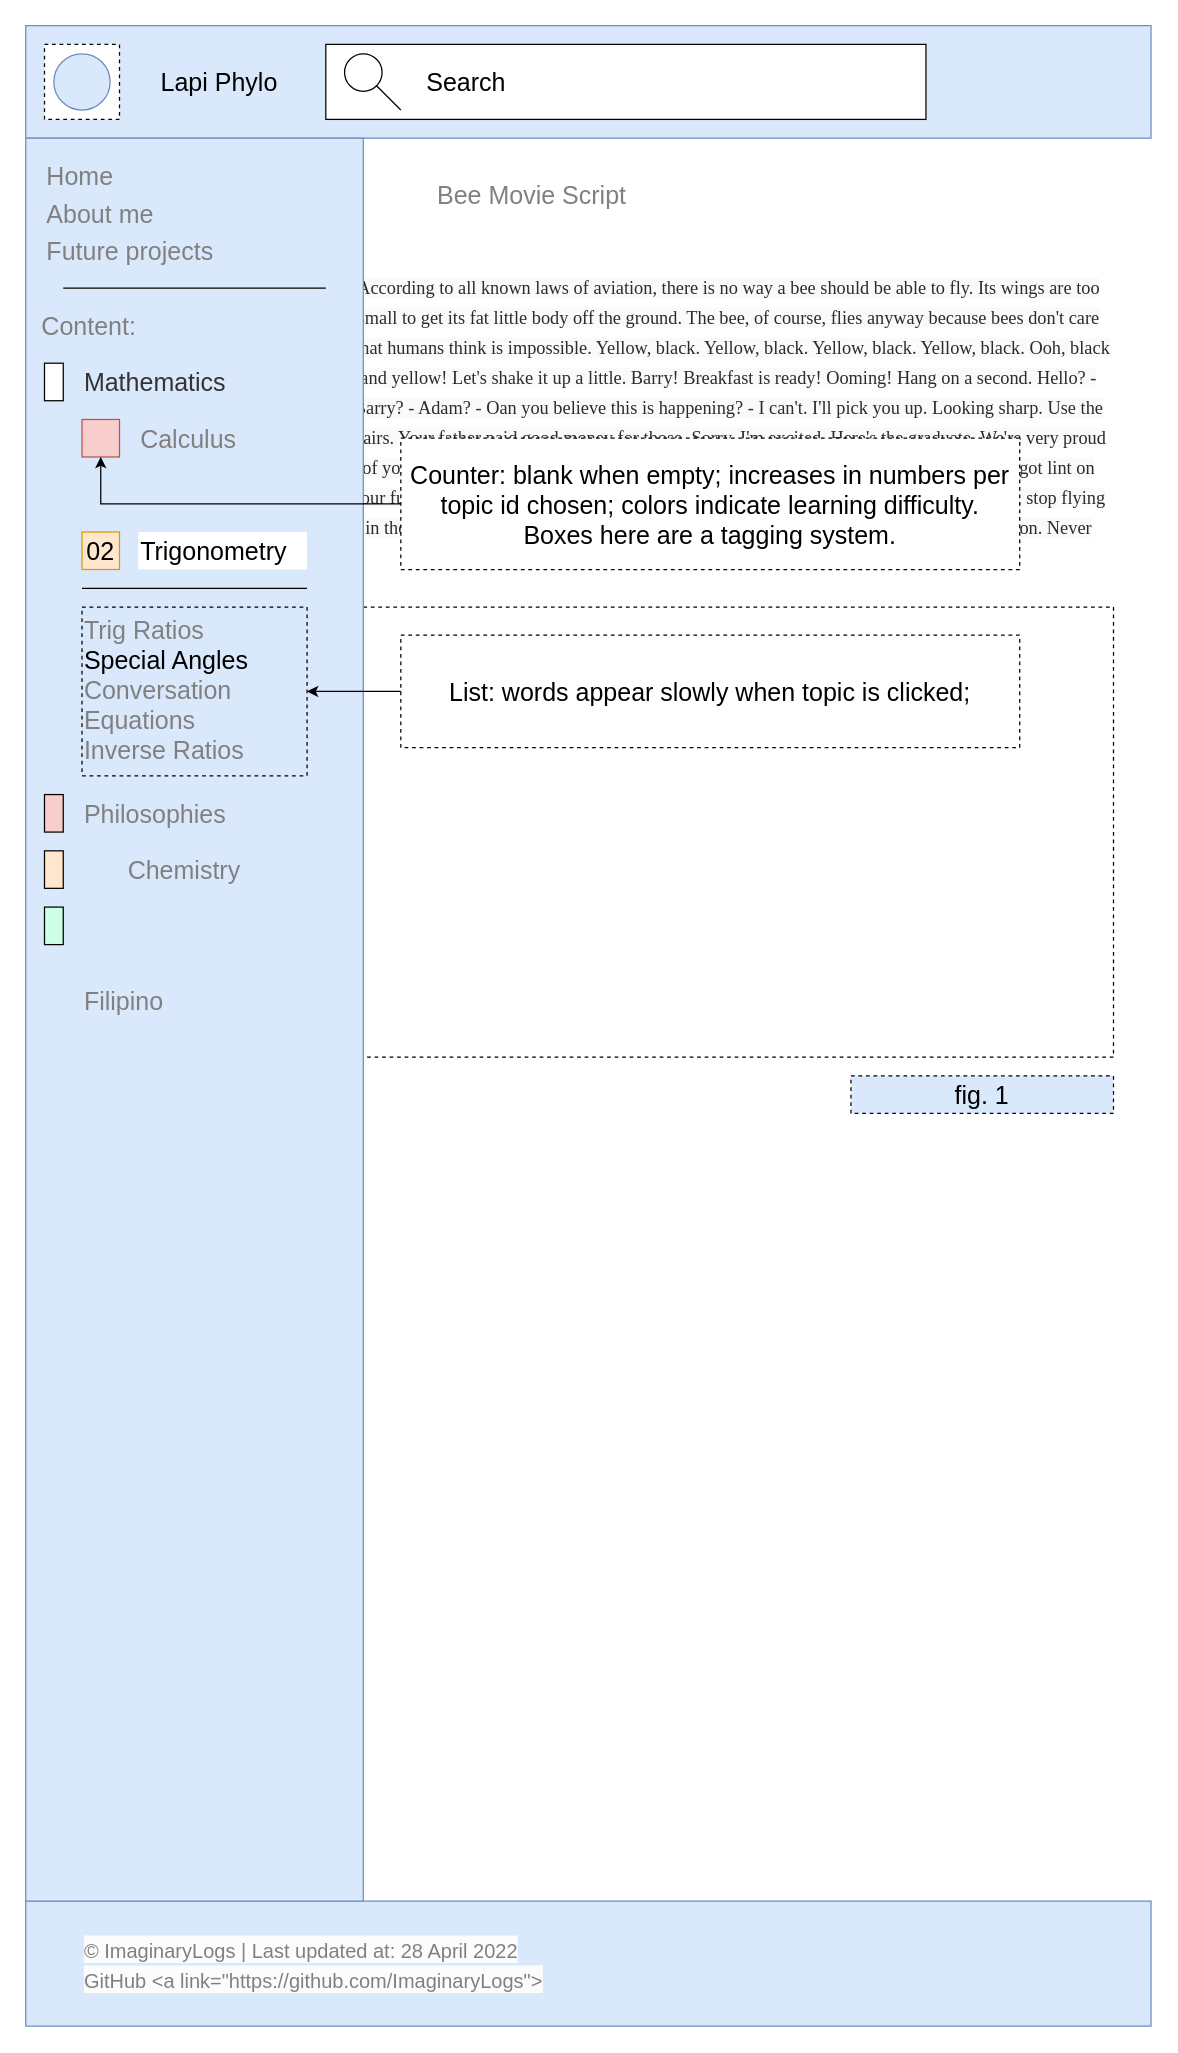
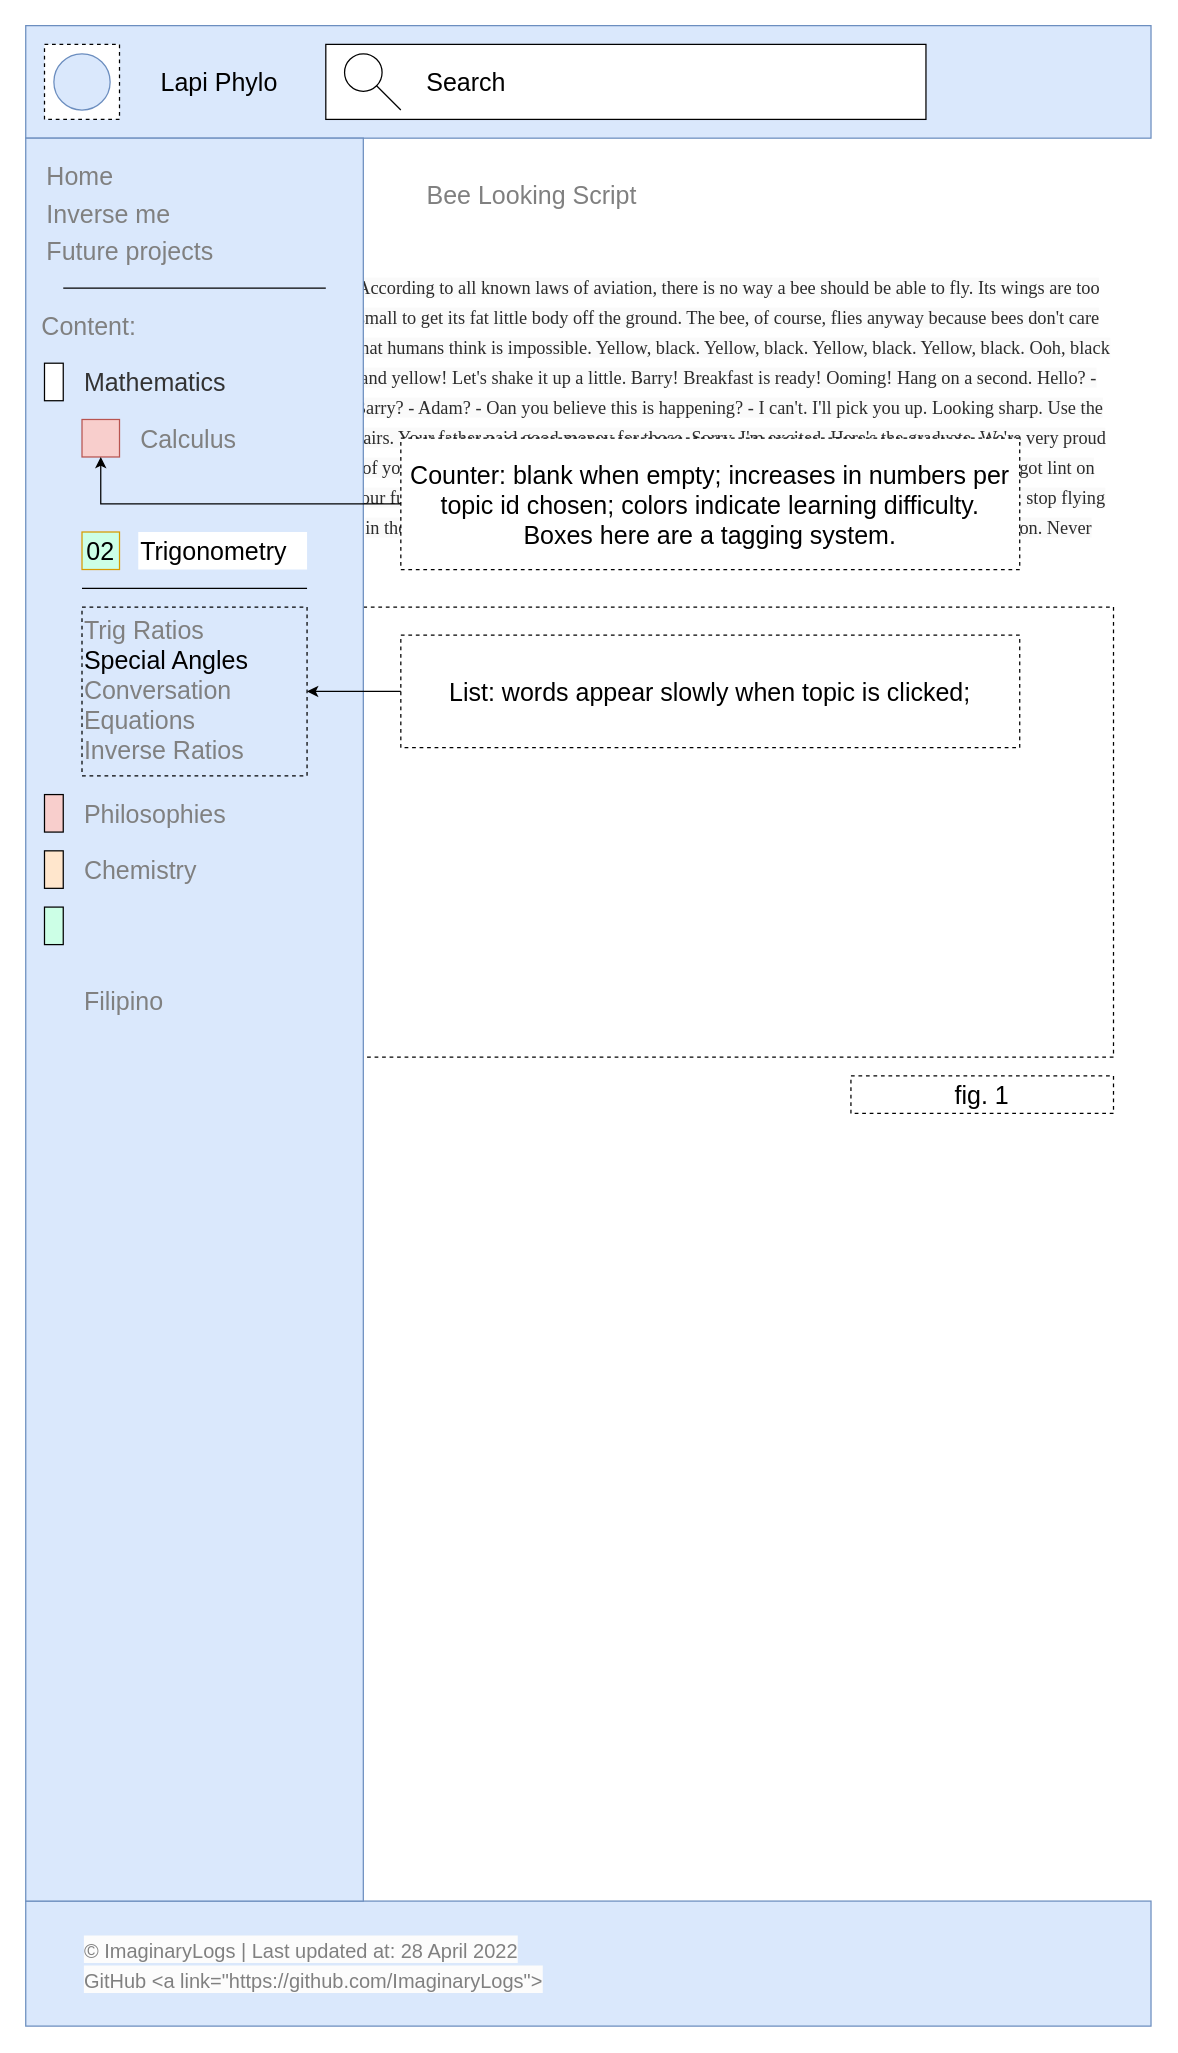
node "Bee Movie Script": label "Bee Movie Script" -> "Bee Looking Script"
node "About me": label "About me" -> "Inverse me"
node "02": fillcolor #ffe6cc -> #ccffe6
node "Chemistry": moved (210, 869) -> (166, 869)
node "fig. 1": fillcolor #dae8fc -> #ffffff
